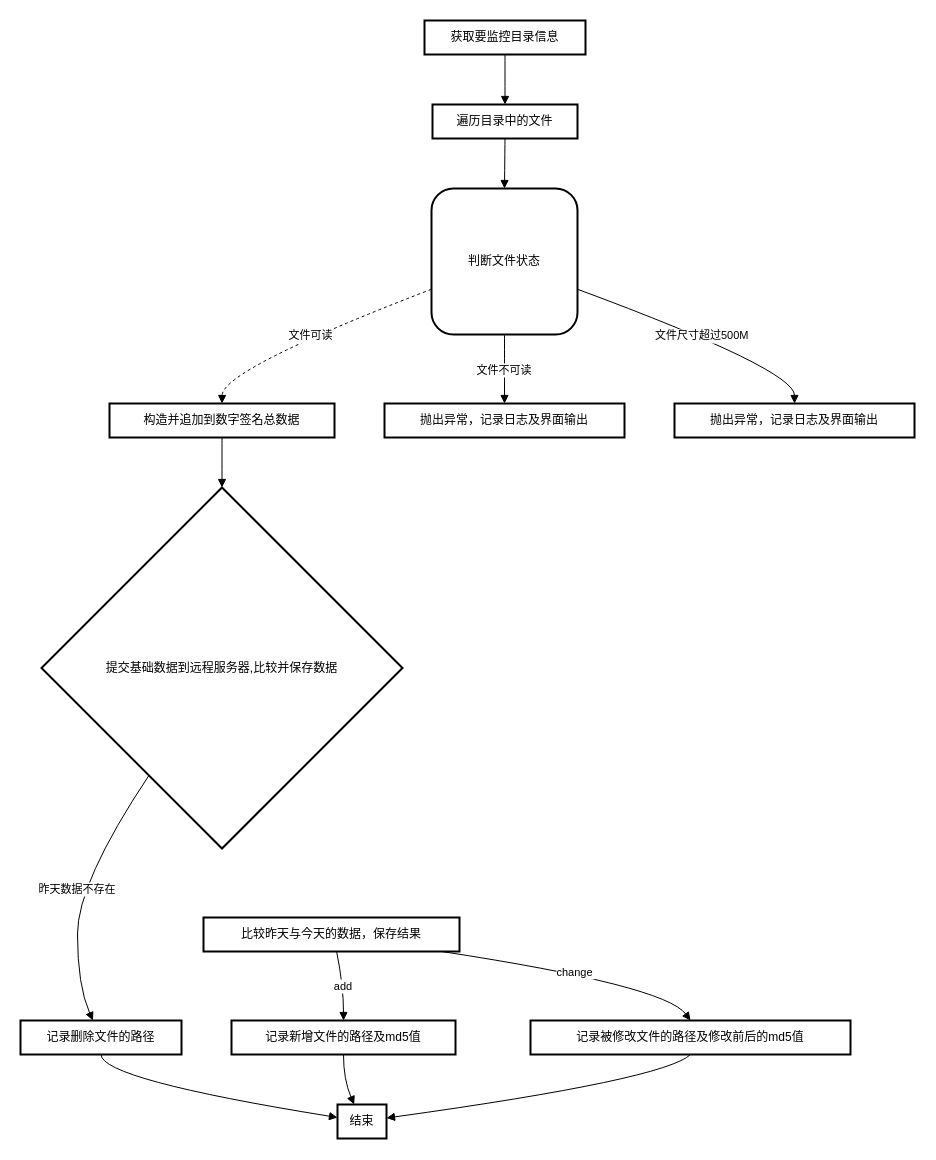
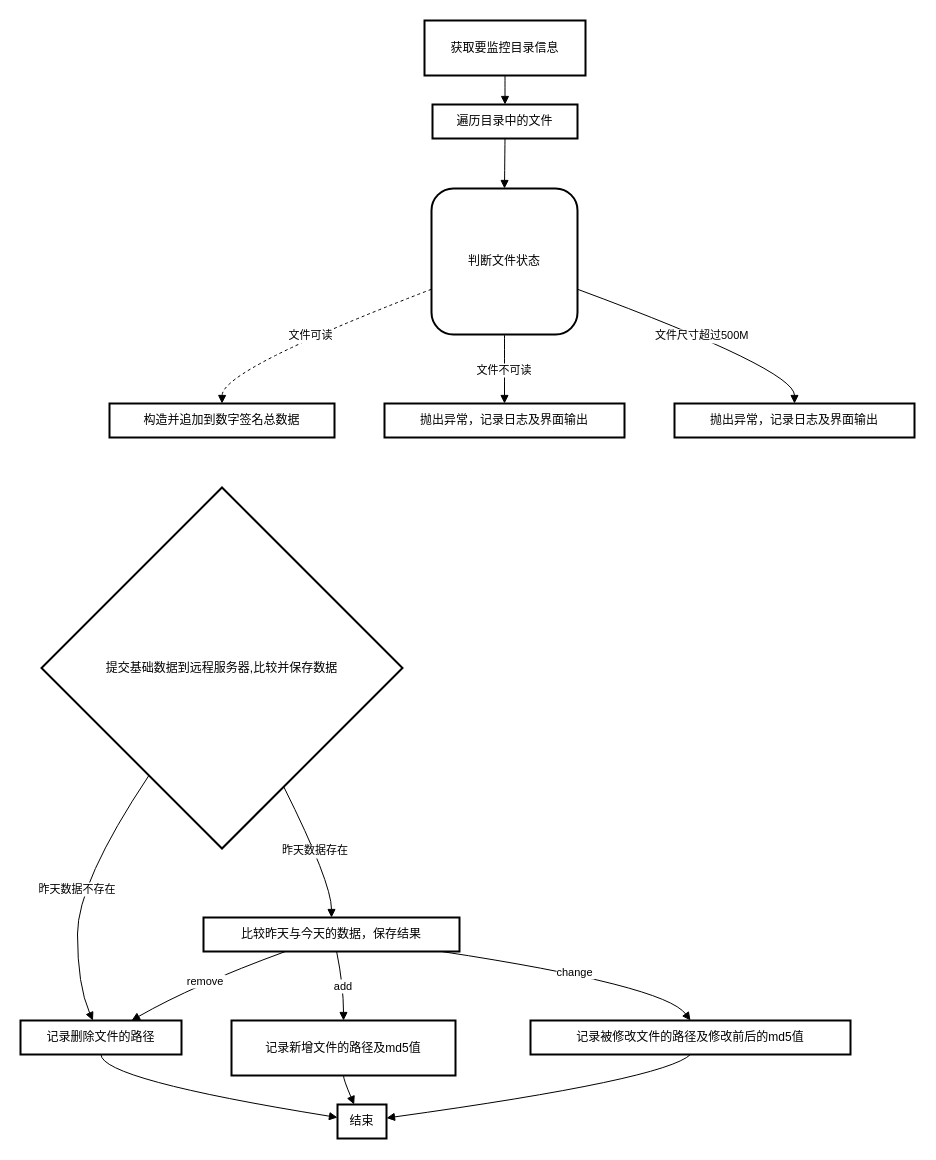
node "获取要监控目录信息": size 161x34 -> 161x55
edge "构造并追加到数字签名总数据" -> "提交基础数据到远程服务器,比较并保存数据": removed
edge "提交基础数据到远程服务器,比较并保存数据" -> "比较昨天与今天的数据，保存结果": added, label "昨天数据存在"
edge "比较昨天与今天的数据，保存结果" -> "记录删除文件的路径": added, label "remove"
node "记录新增文件的路径及md5值": size 224x34 -> 224x55
